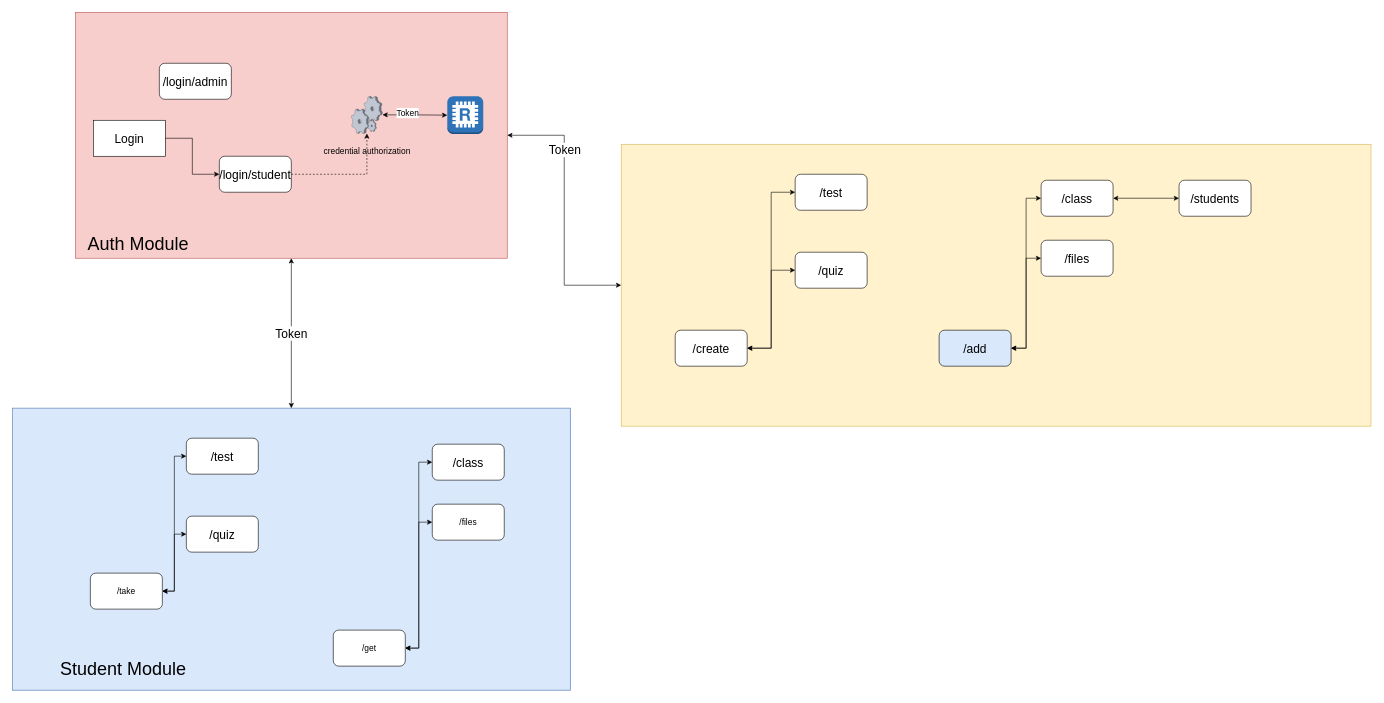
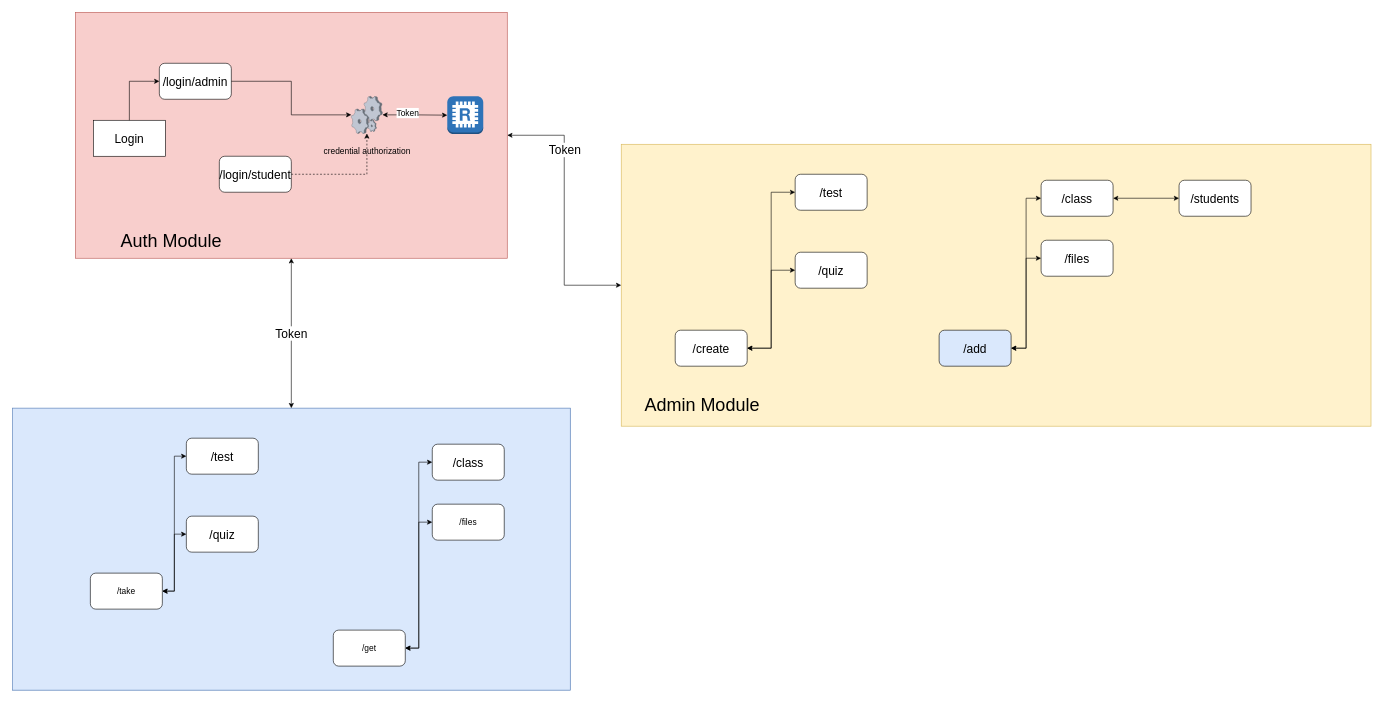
edge "Login" -> "/login/admin": added
edge "/login/admin" -> "credential authorization": added
edge "Login" -> "/login/student": removed
node "Auth Module": moved (138, 243) -> (171, 240)
node "Admin Module": added
node "Student Module": removed
